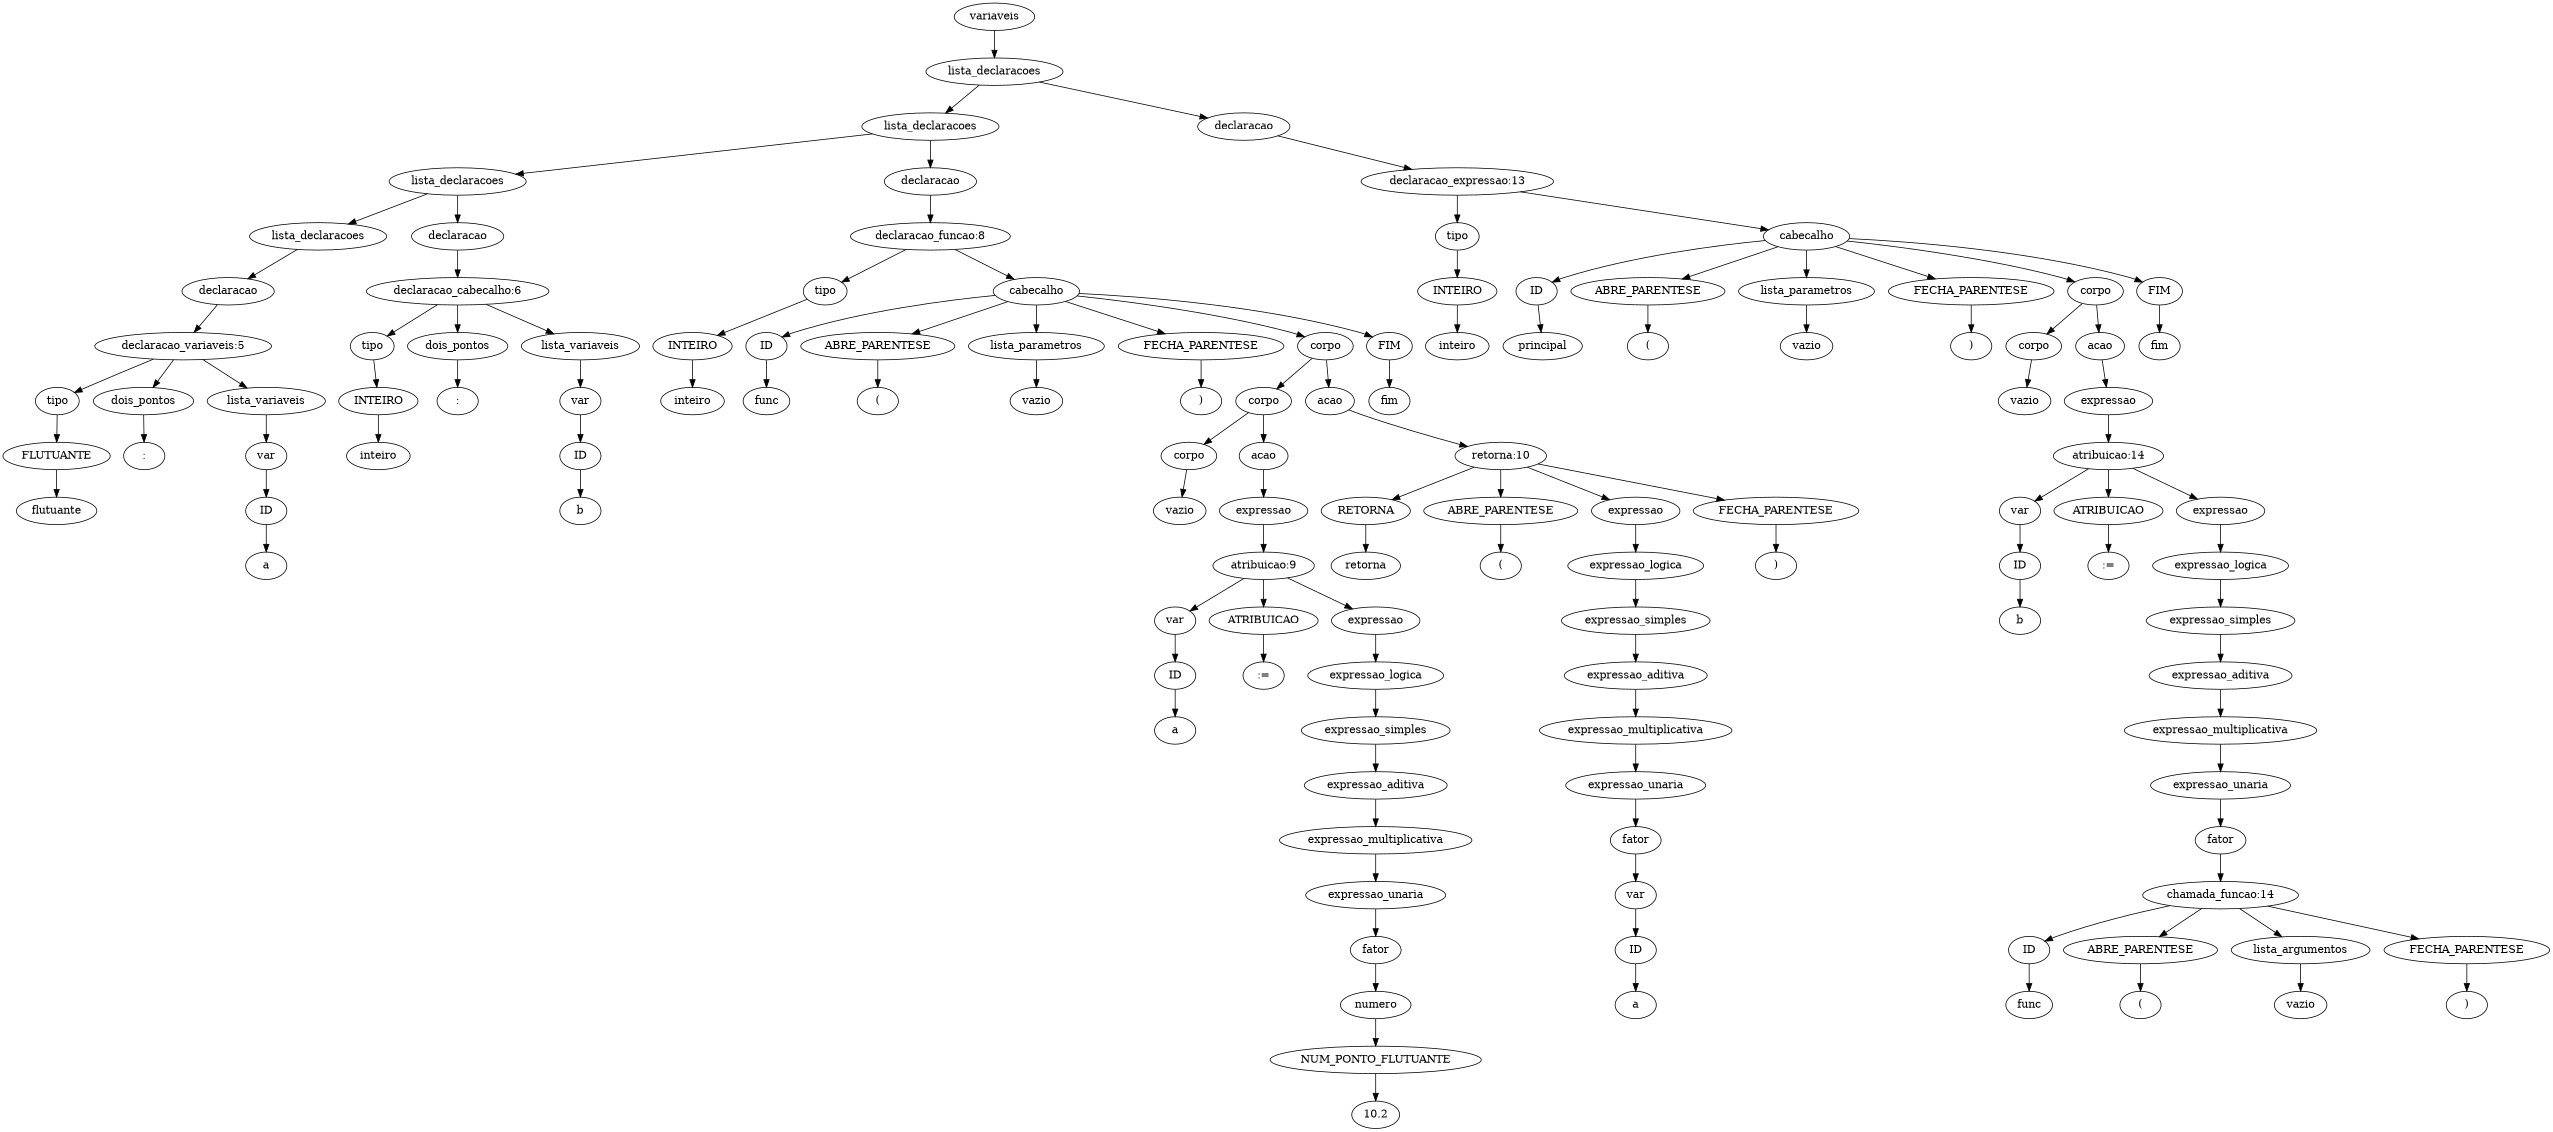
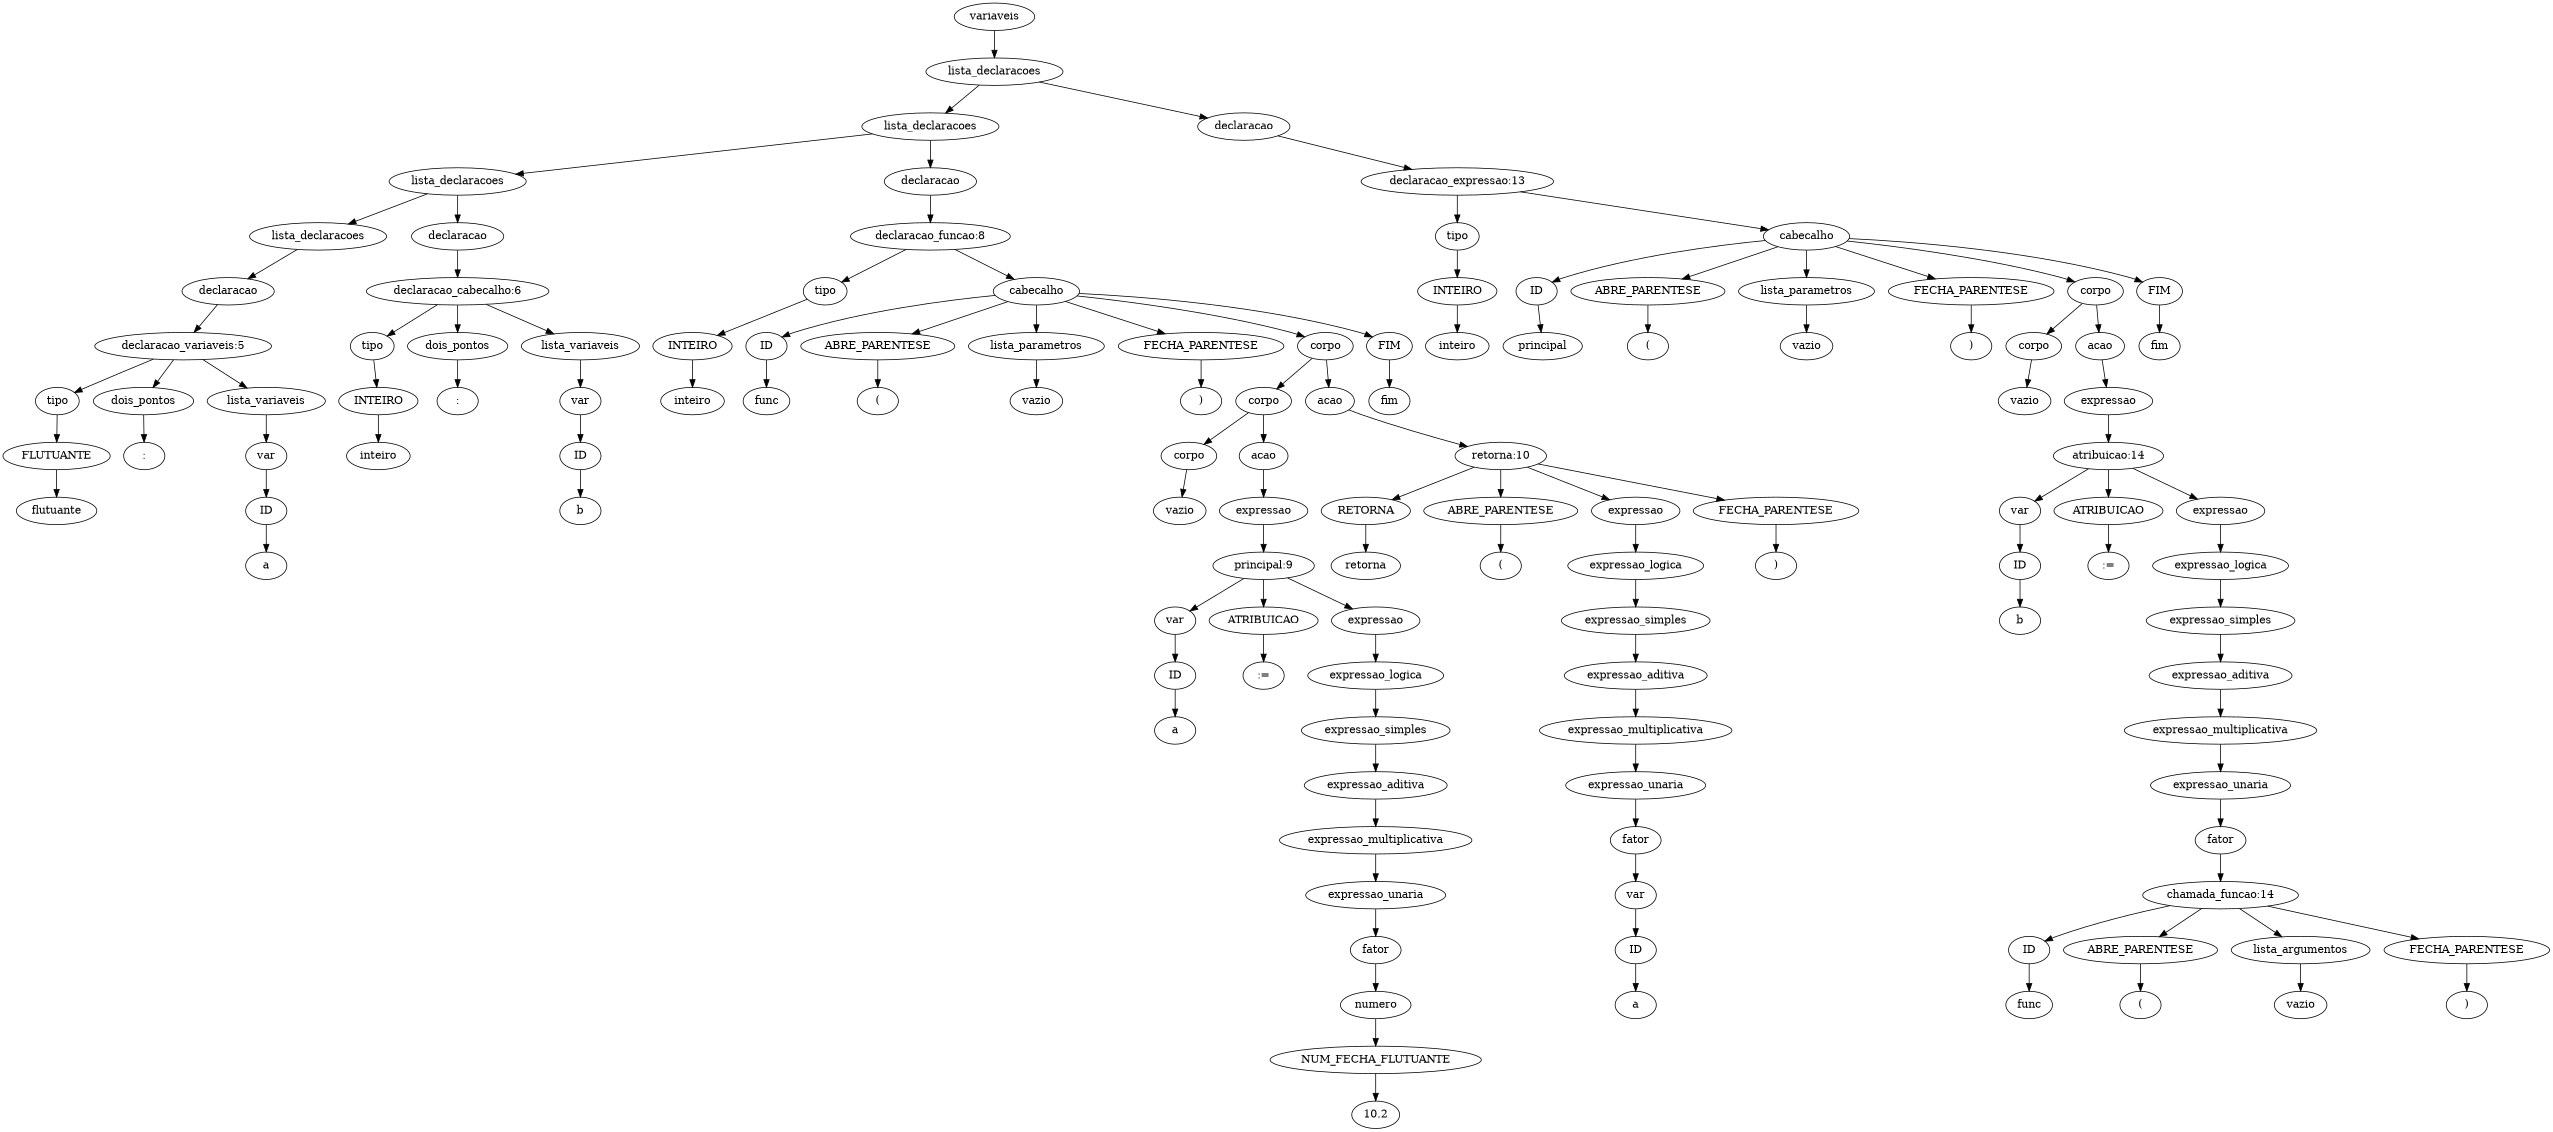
node "atribuicao:9": label "atribuicao:9" -> "principal:9"
node "NUM_PONTO_FLUTUANTE": label "NUM_PONTO_FLUTUANTE" -> "NUM_FECHA_FLUTUANTE"
